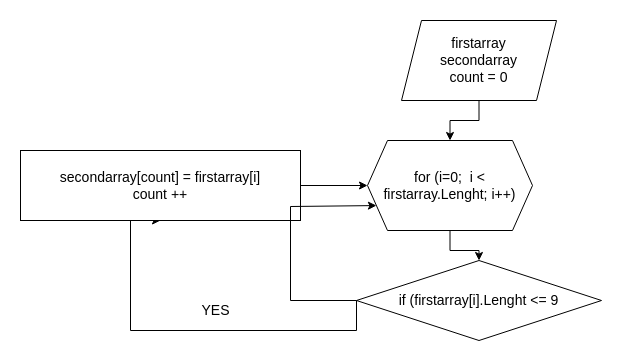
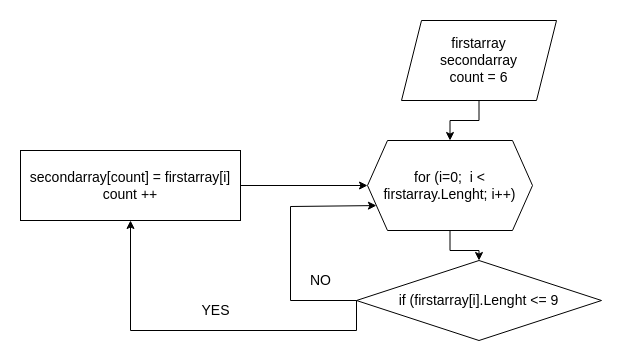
node "firstarray secondarray count = 0": label "firstarray secondarray count = 0" -> "firstarray secondarray count = 6"
node "secondarray[count] = firstarray[i] count ++": size 280x70 -> 220x70
node "NO": added
